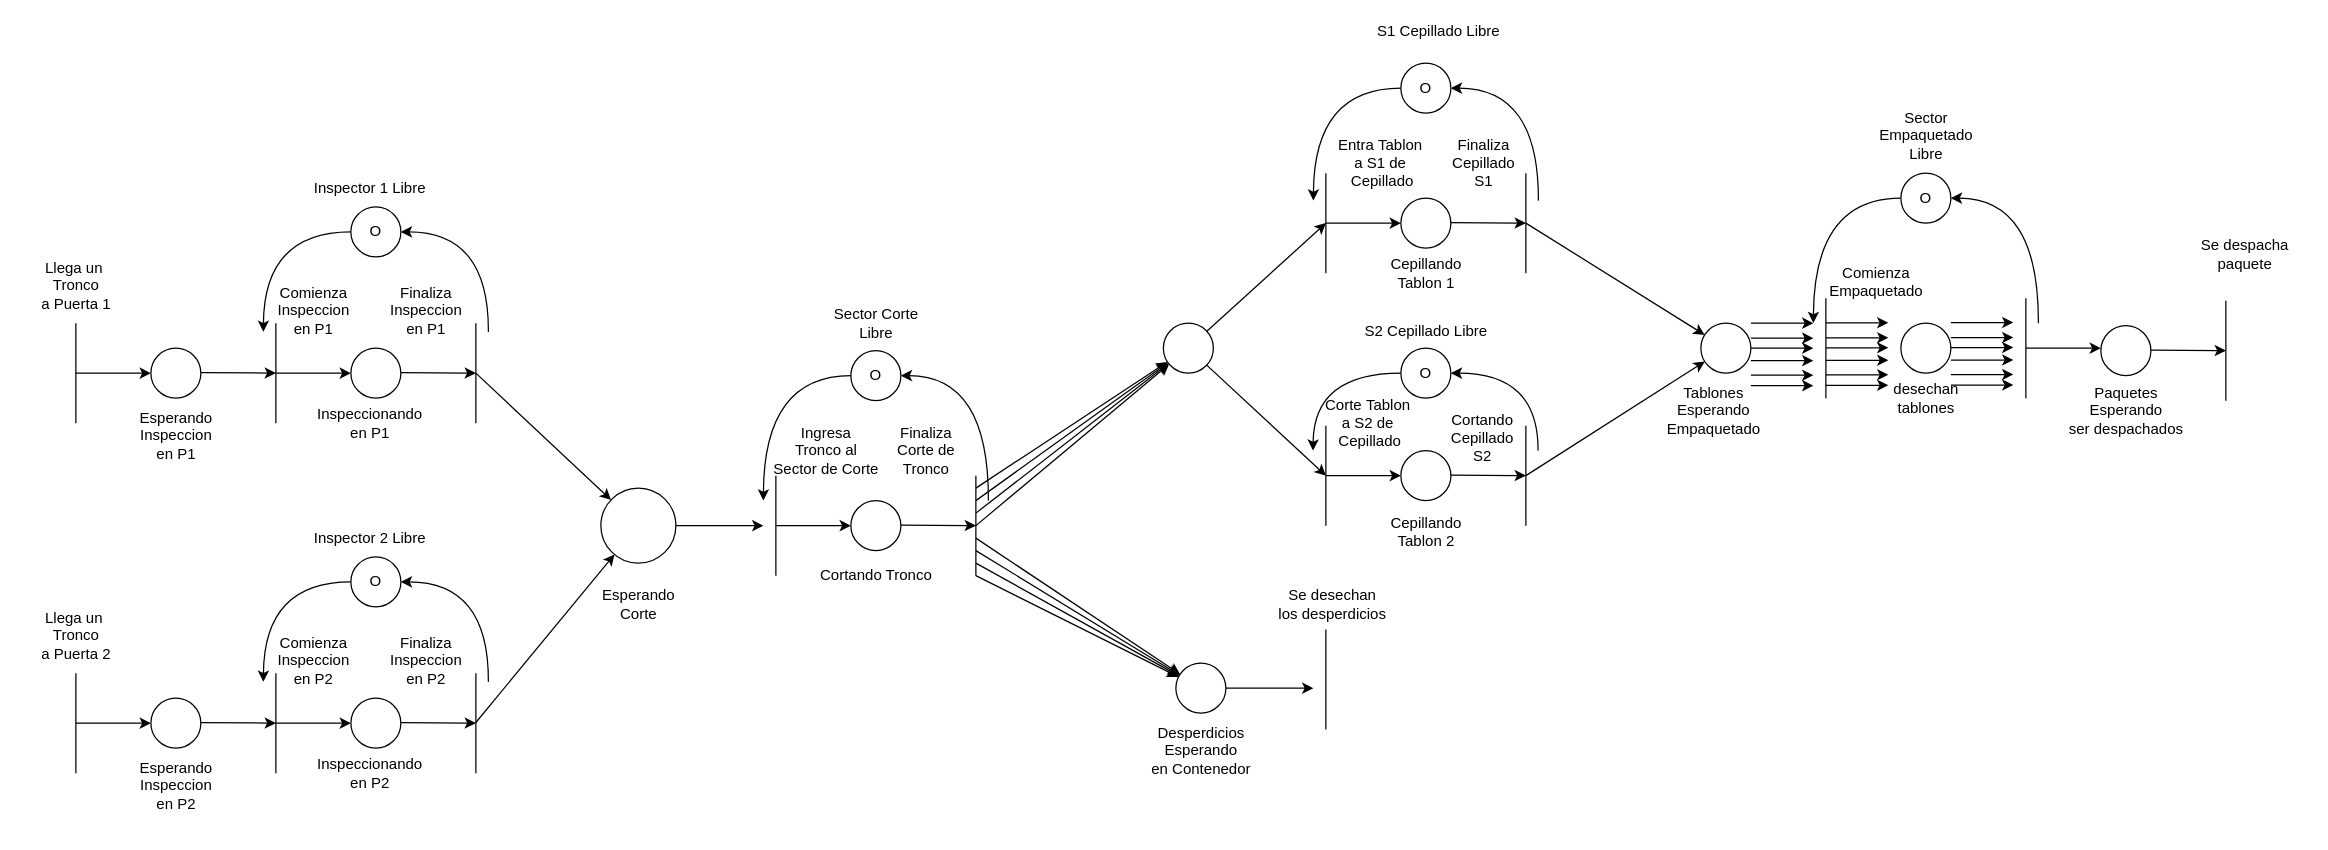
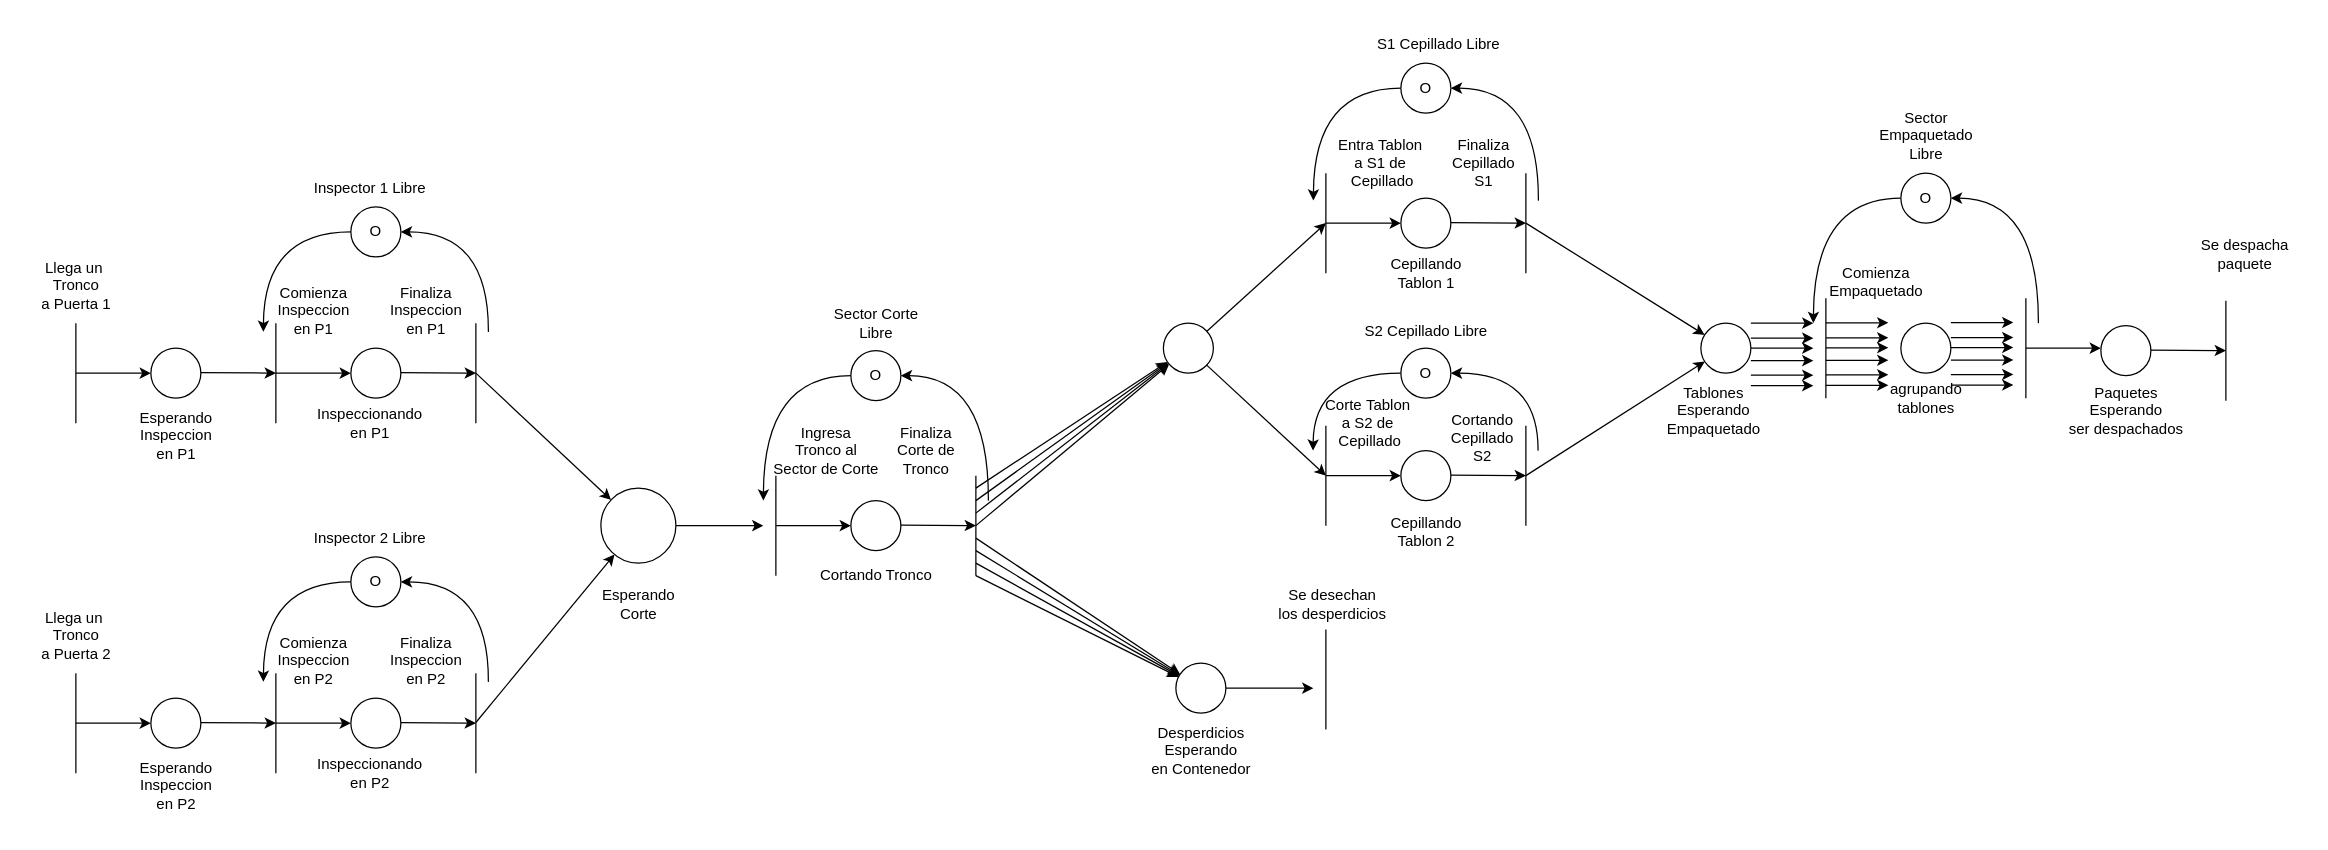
node "S1 Cepillado Libre": moved (1438, 32) -> (1438, 44)
node "desechan tablones": label "desechan tablones" -> "agrupando tablones"
